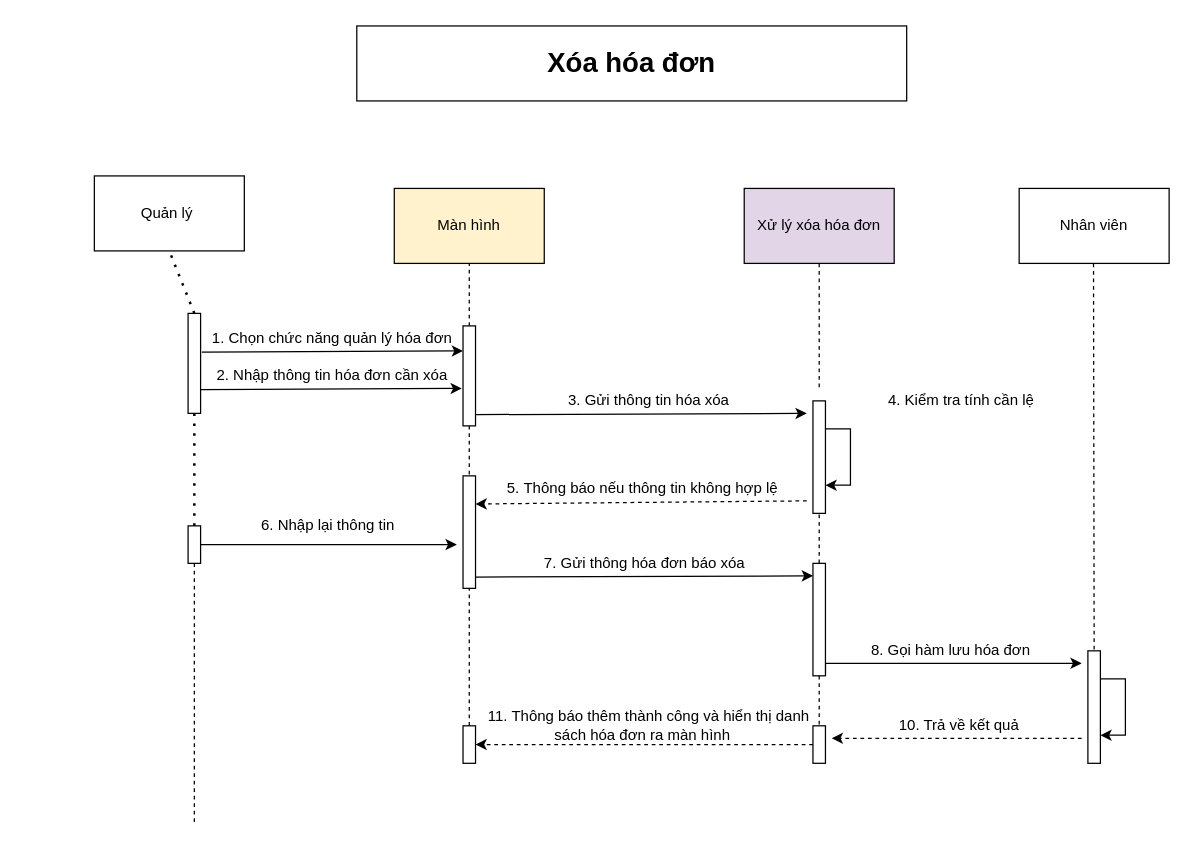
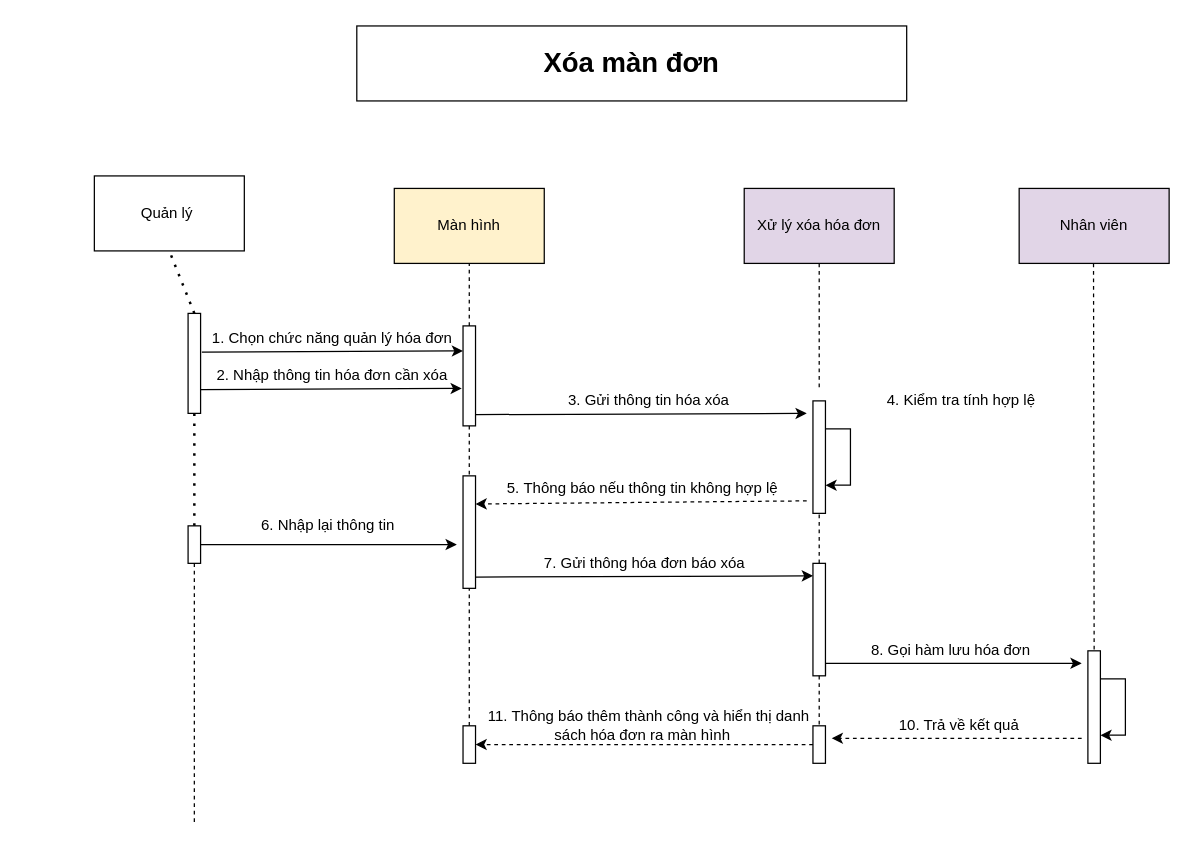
node "Xóa hóa đơn": label "Xóa hóa đơn" -> "Xóa màn đơn"
node "Nhân viên": fillcolor #ffffff -> #e1d5e7
node "4. Kiểm tra tính cần lệ": label "4. Kiểm tra tính cần lệ" -> "4. Kiểm tra tính hợp lệ"
